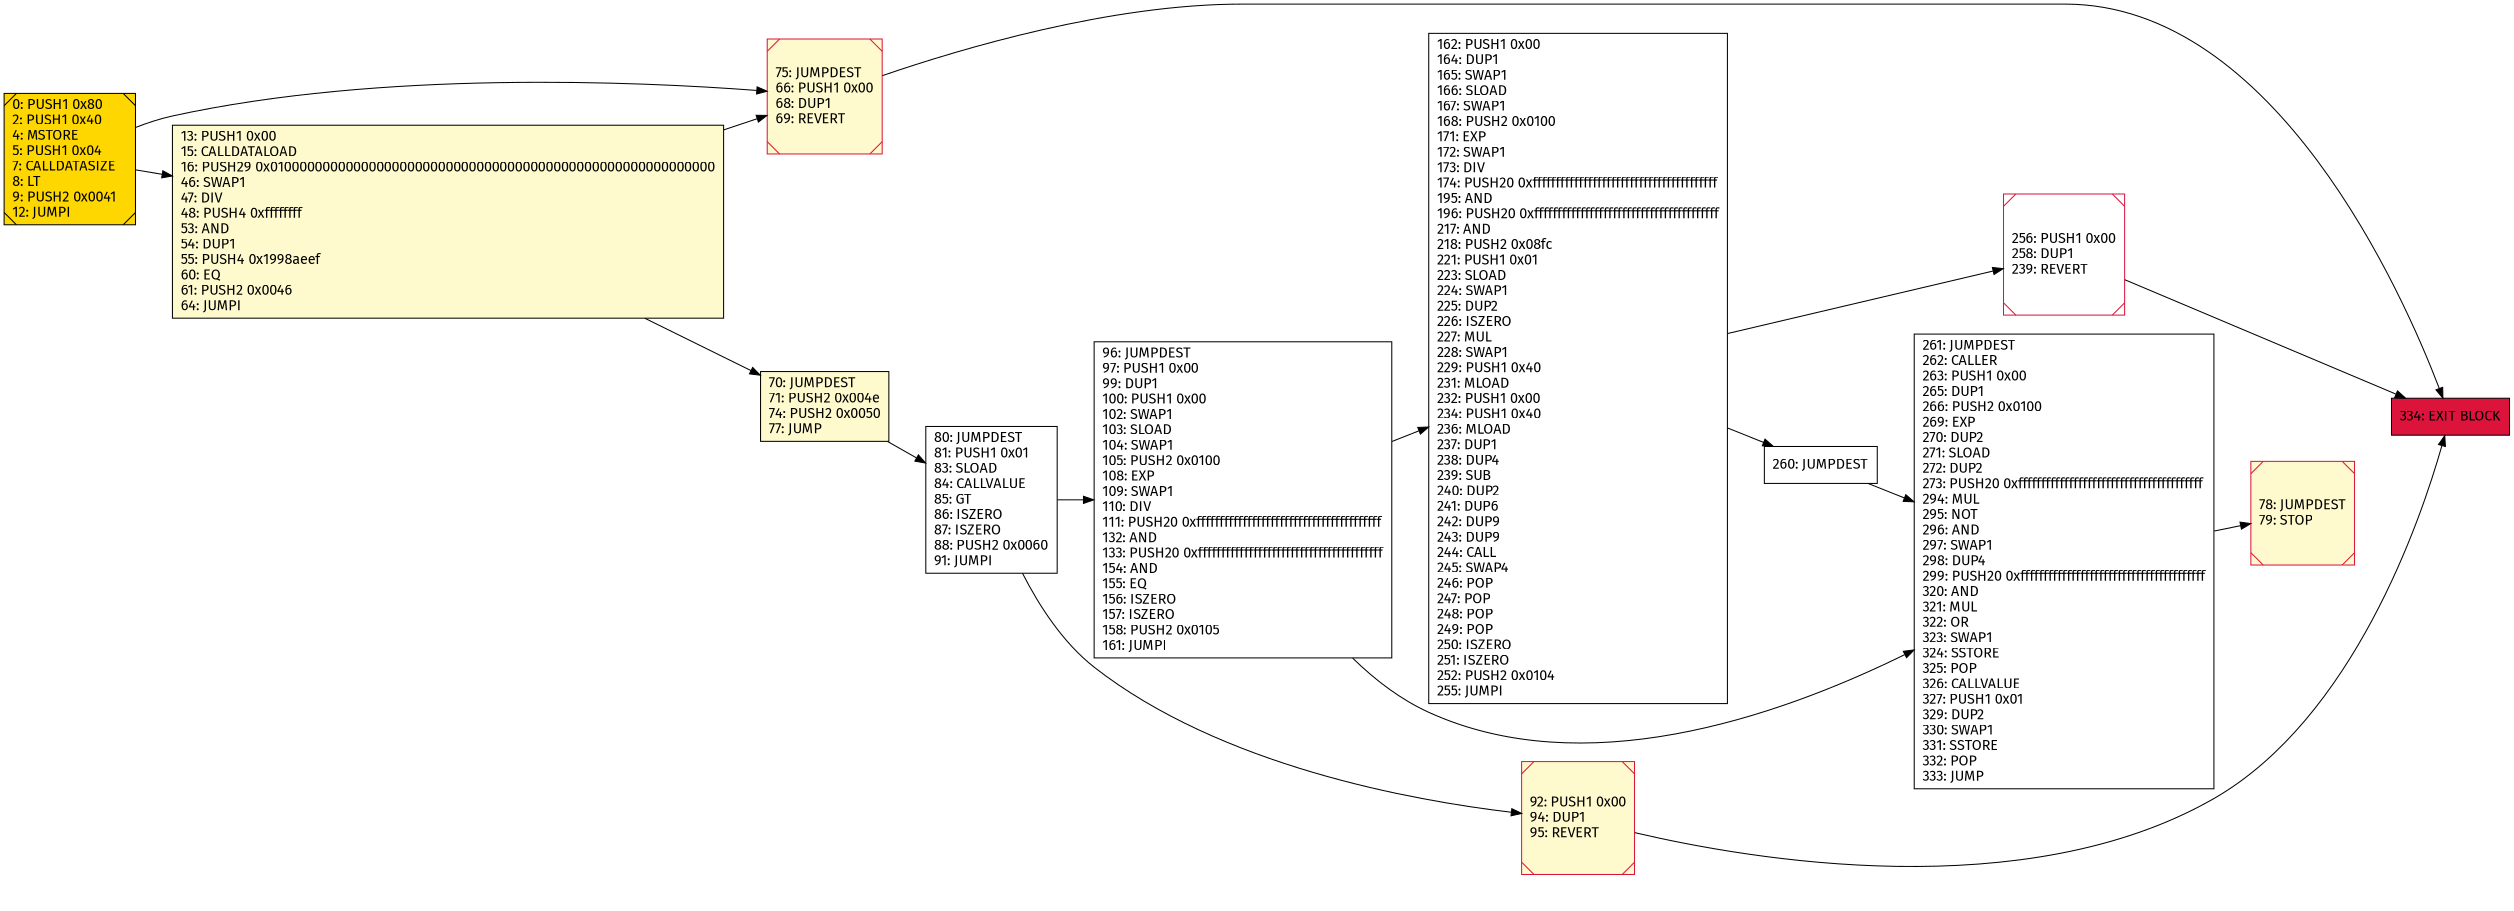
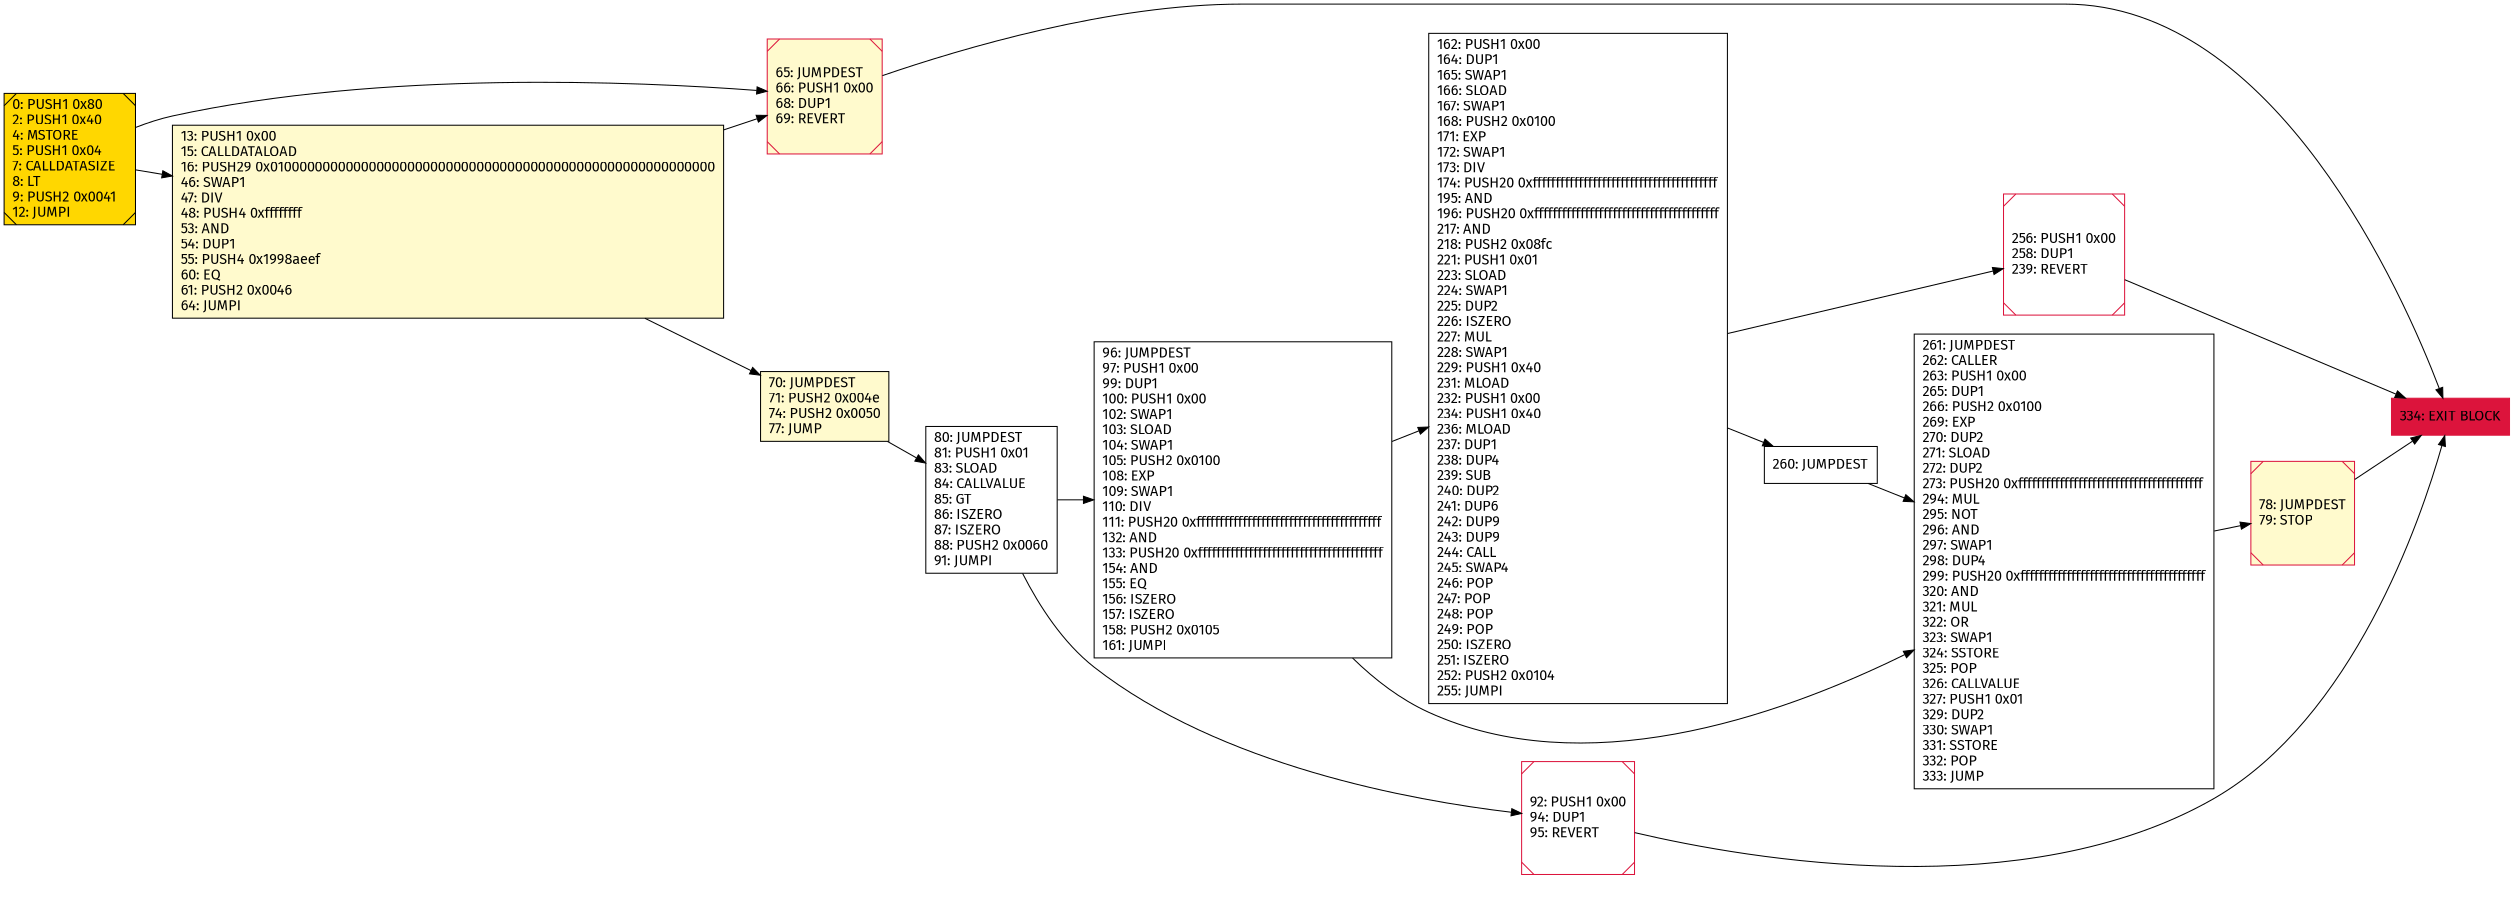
node "75: JUMPDEST 66: PUSH1 0x00 68: DUP1 69: REVERT": label "75: JUMPDEST 66: PUSH1 0x00 68: DUP1 69: REVERT" -> "65: JUMPDEST 66: PUSH1 0x00 68: DUP1 69: REVERT"
node "334: EXIT BLOCK": color black -> crimson
edge "78: JUMPDEST 79: STOP" -> "334: EXIT BLOCK": added
node "92: PUSH1 0x00 94: DUP1 95: REVERT": fillcolor lemonchiffon -> white
